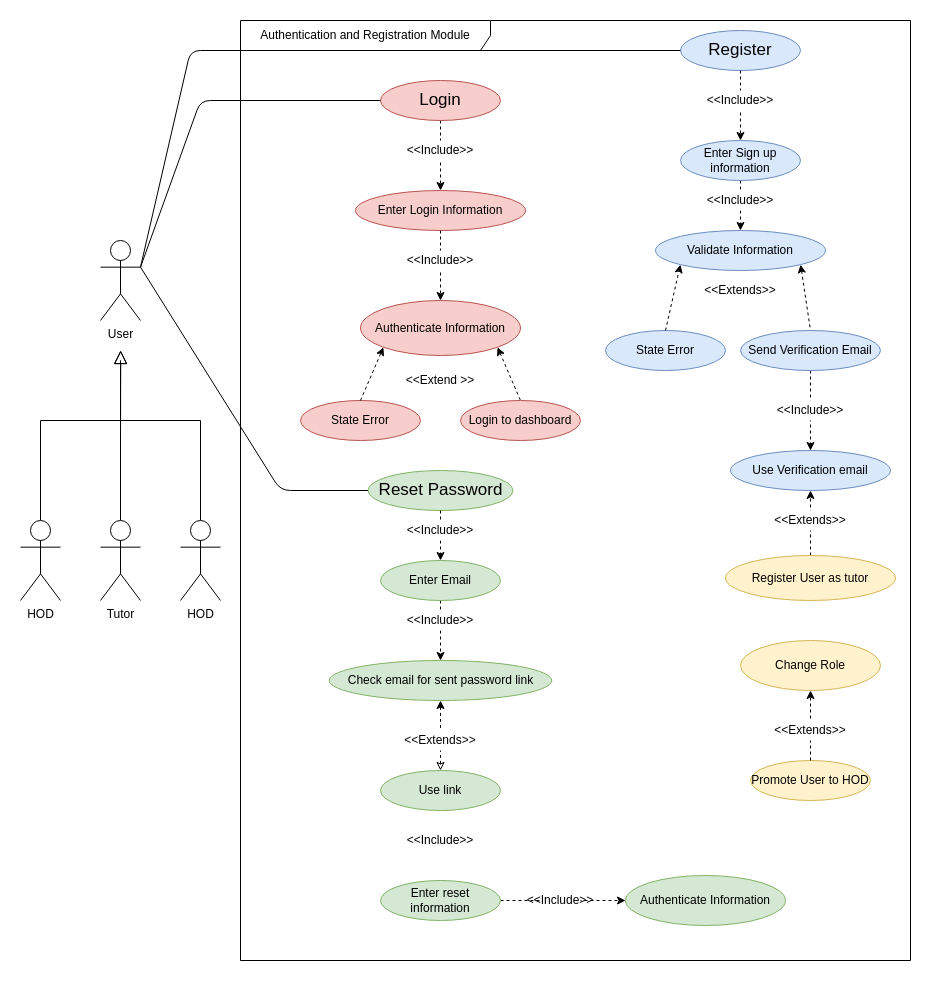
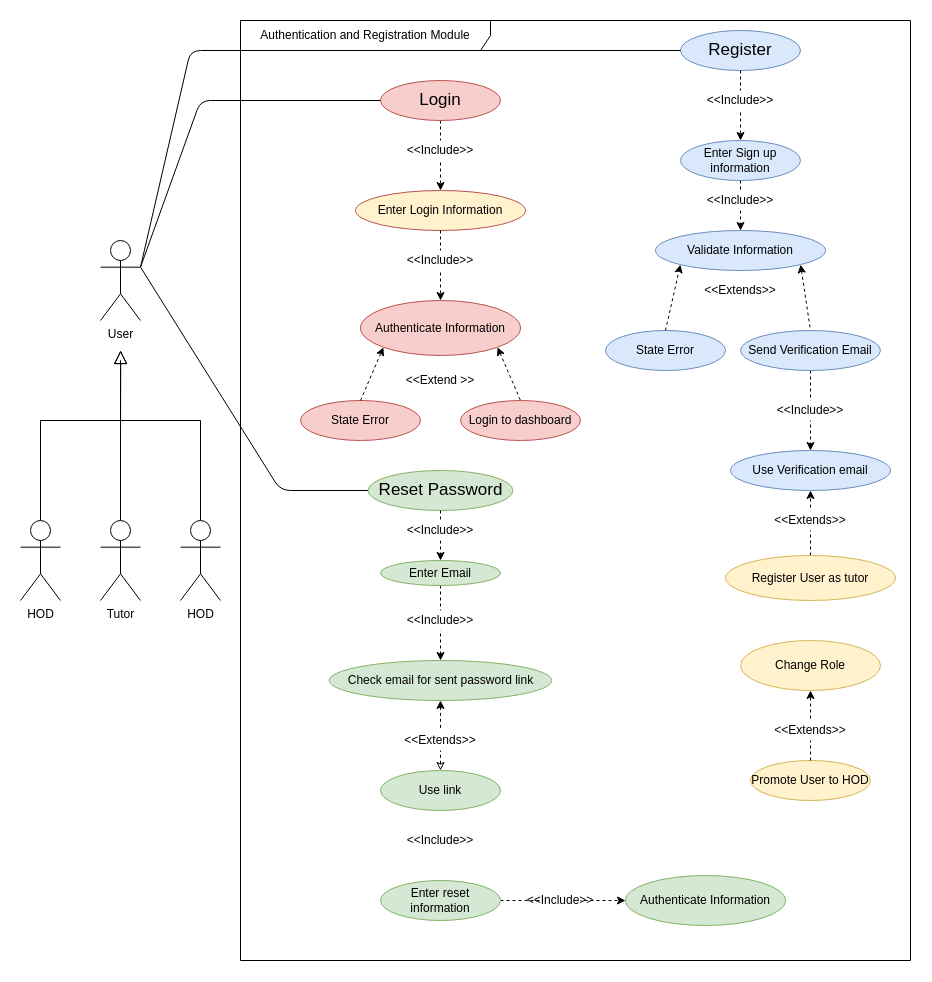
node "Enter Login Information": fillcolor #f8cecc -> #fff2cc
node "Enter Email": size 120x40 -> 120x25
